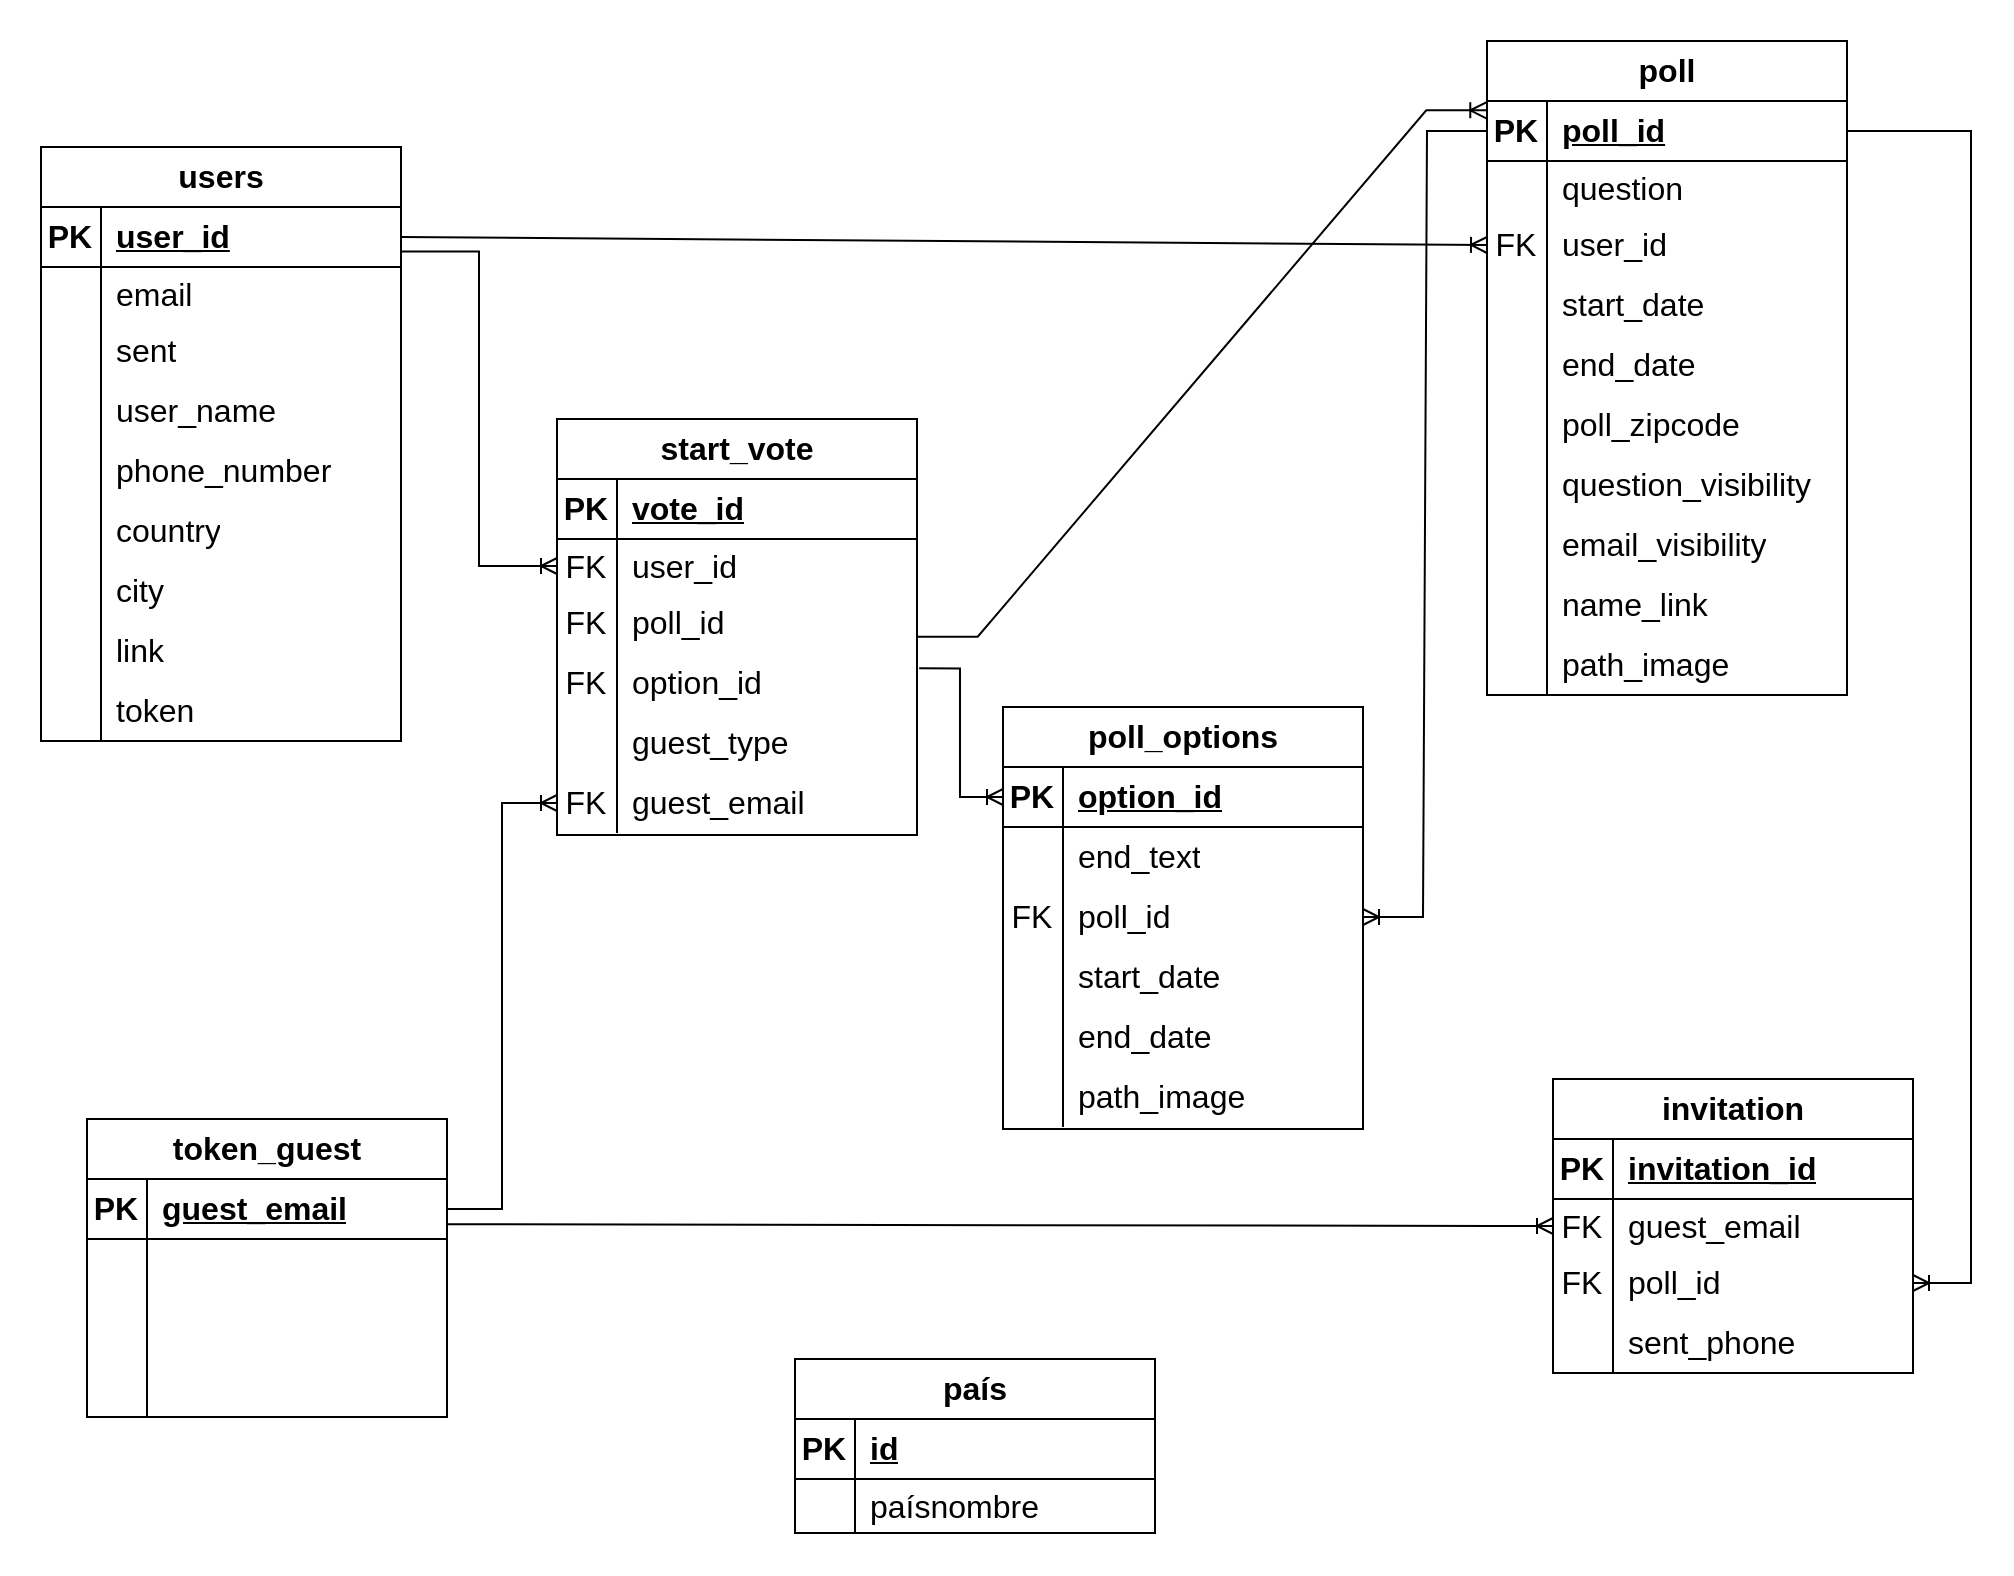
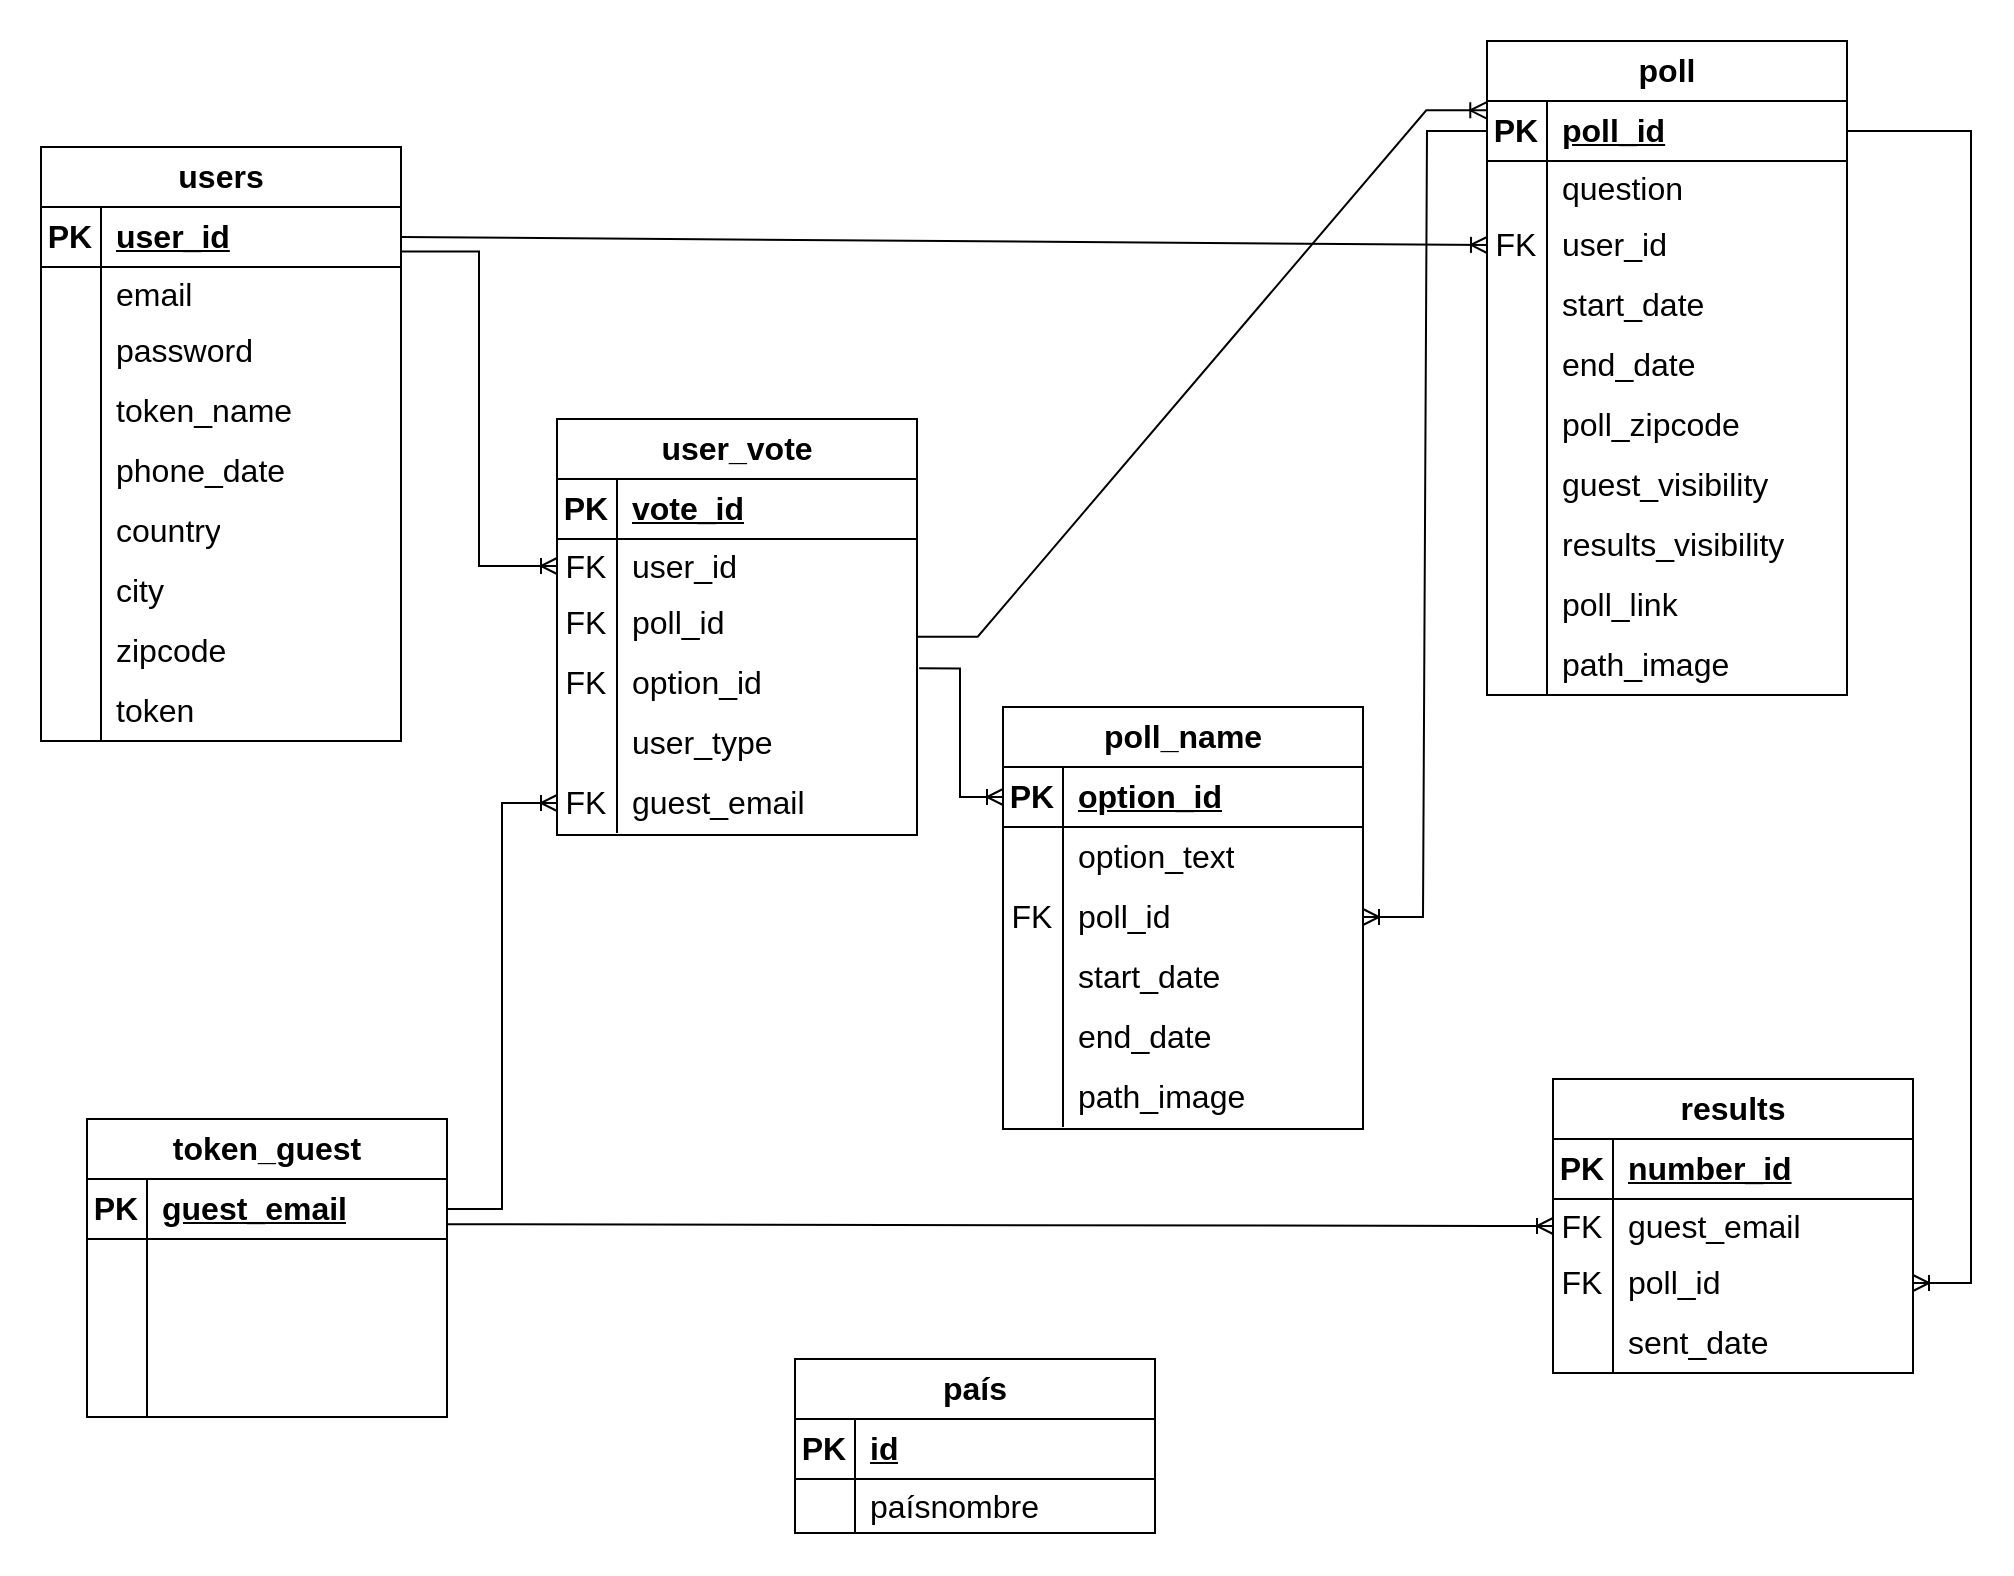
node "sent": label "sent" -> "password"
node "user_name": label "user_name" -> "token_name"
node "start_vote": label "start_vote" -> "user_vote"
node "phone_number": label "phone_number" -> "phone_date"
node "question_visibility": label "question_visibility" -> "guest_visibility"
node "email_visibility": label "email_visibility" -> "results_visibility"
node "name_link": label "name_link" -> "poll_link"
node "link": label "link" -> "zipcode"
node "poll_options": label "poll_options" -> "poll_name"
node "guest_type": label "guest_type" -> "user_type"
node "end_text": label "end_text" -> "option_text"
node "invitation": label "invitation" -> "results"
node "invitation_id": label "invitation_id" -> "number_id"
node "sent_phone": label "sent_phone" -> "sent_date"
